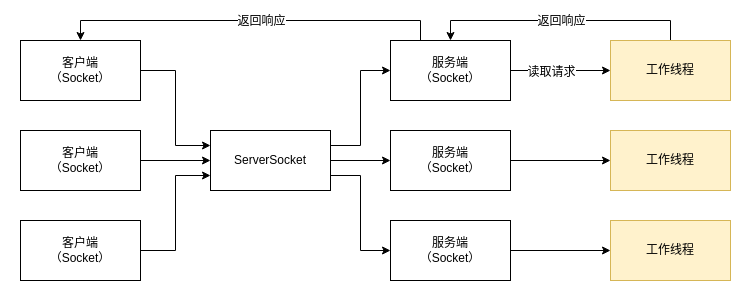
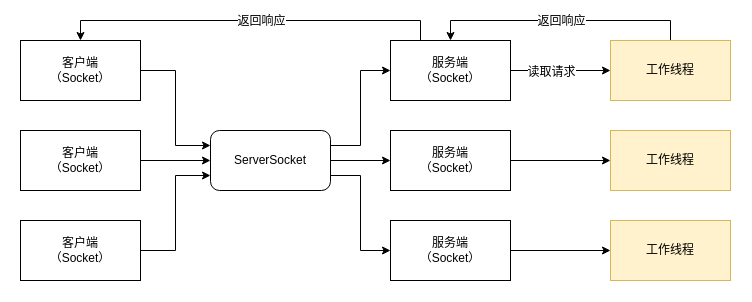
node "ServerSocket": shape rectangle -> rounded rectangle
